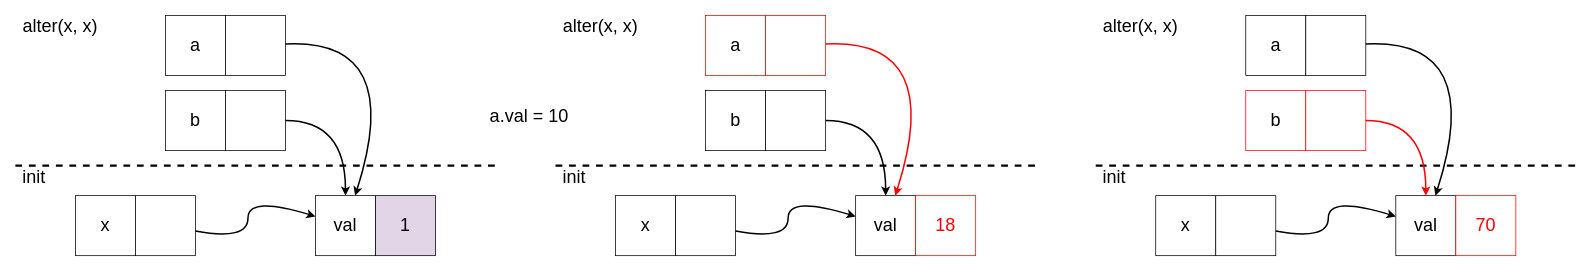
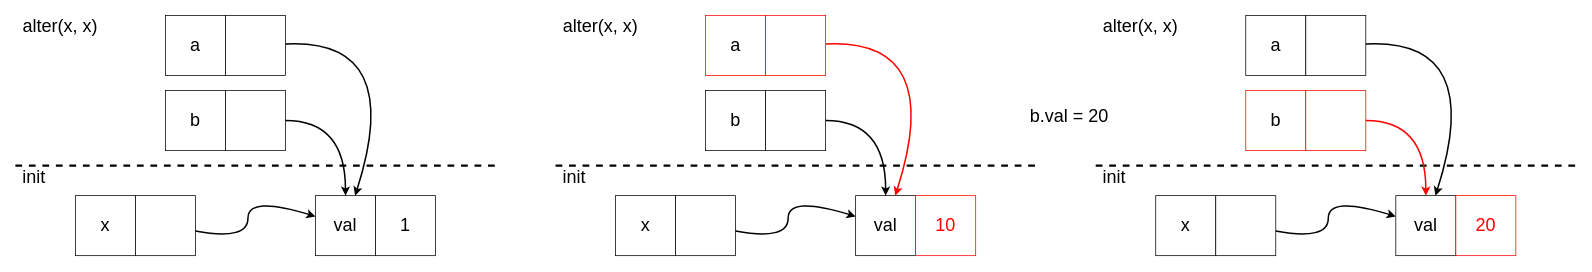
node "a.val = 10": removed
node "b.val = 20": added
node "1": fillcolor #e1d5e7 -> #ffffff
node "18": label "18" -> "10"
node "70": label "70" -> "20"
